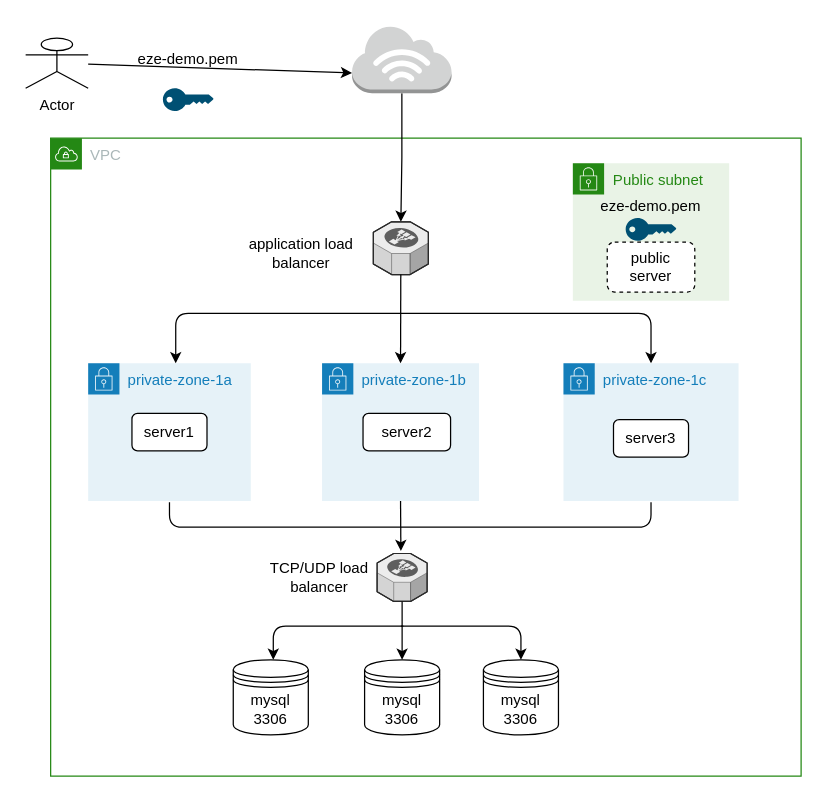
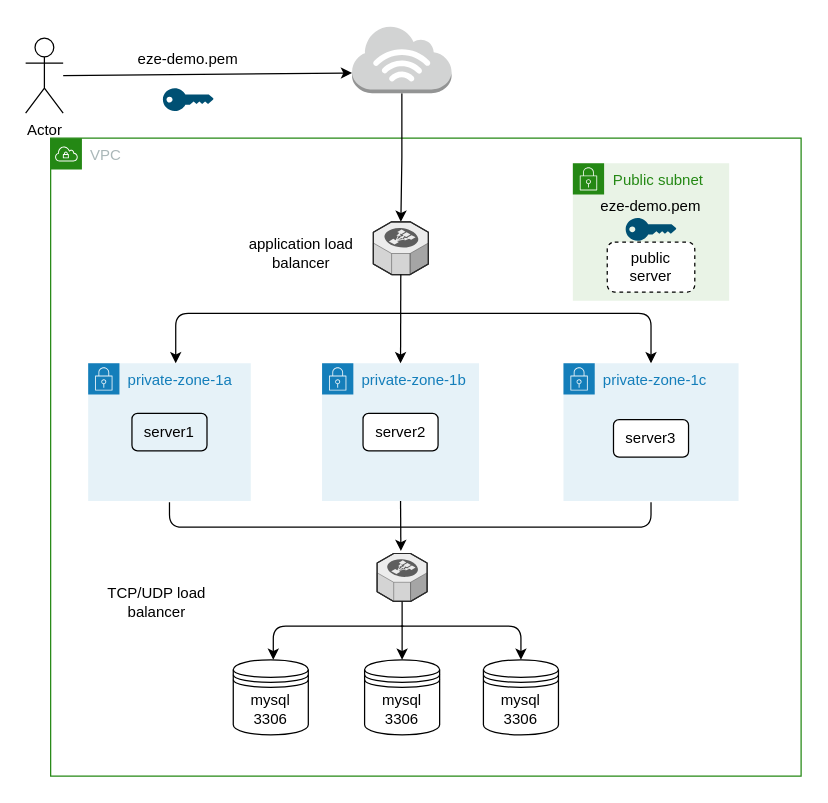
node "Actor": size 63x50 -> 38x75
node "server1": fillcolor #ffffff -> #e6f2f8
node "server2": size 88x38 -> 75x38
node "TCP/UDP load balancer": moved (319, 577) -> (157, 602)
